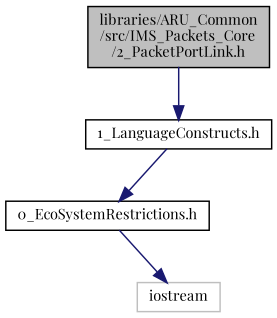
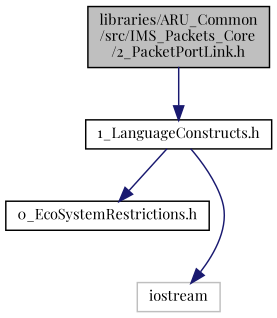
edge "0_EcoSystemRestrictions.h" -> "iostream": now "1_LanguageConstructs.h" -> "iostream"
